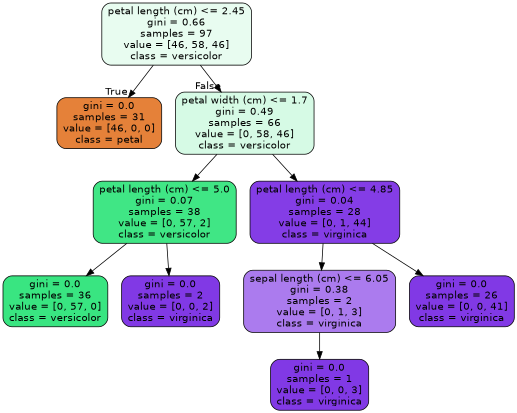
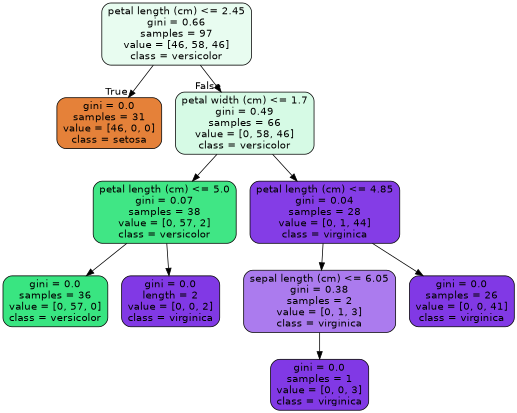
node "gini = 0.0 samples = 31 value = [46, 0, 0] class = petal": label "gini = 0.0 samples = 31 value = [46, 0, 0] class = petal" -> "gini = 0.0 samples = 31 value = [46, 0, 0] class = setosa"
node "gini = 0.0 samples = 2 value = [0, 0, 2] class = virginica": label "gini = 0.0 samples = 2 value = [0, 0, 2] class = virginica" -> "gini = 0.0 length = 2 value = [0, 0, 2] class = virginica"
